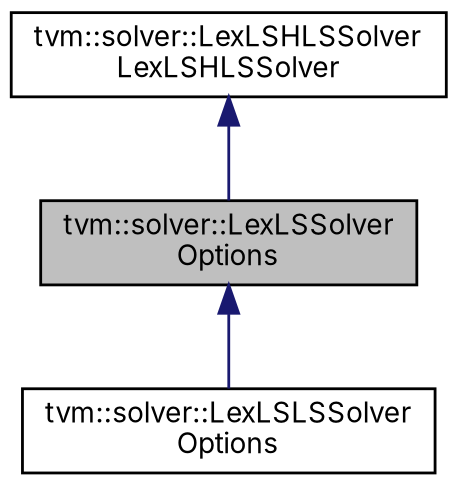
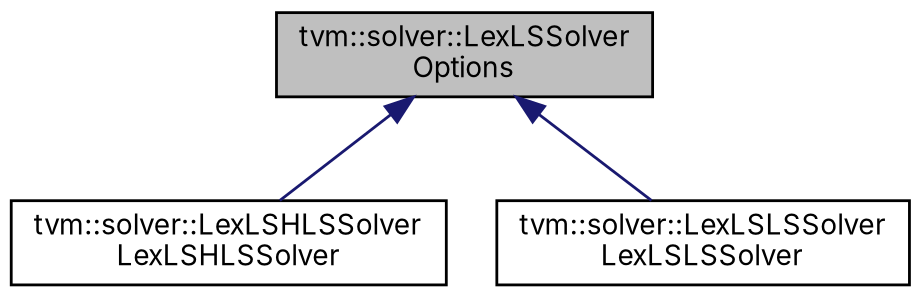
edge "tvm::solver::LexLSSolver Options" -> "tvm::solver::LexLSHLSSolver LexLSHLSSolver": reversed
node "tvm::solver::LexLSLSSolver Options": label "tvm::solver::LexLSLSSolver Options" -> "tvm::solver::LexLSLSSolver LexLSLSSolver"
